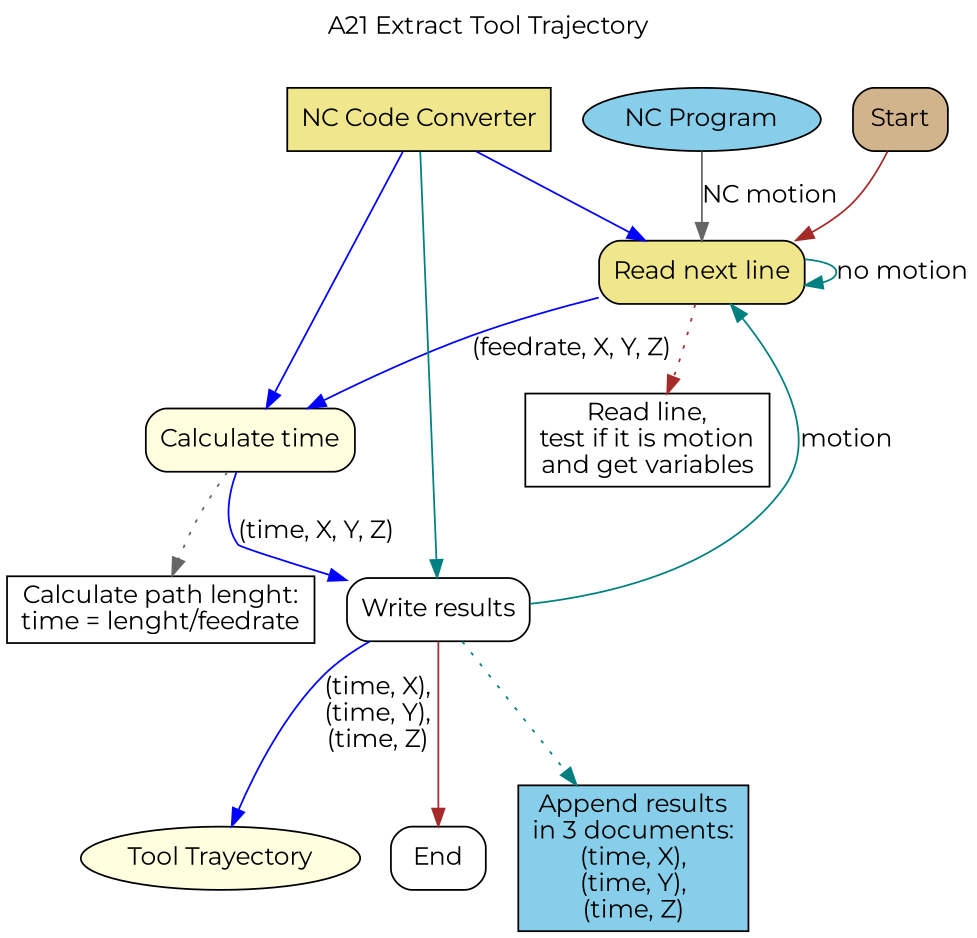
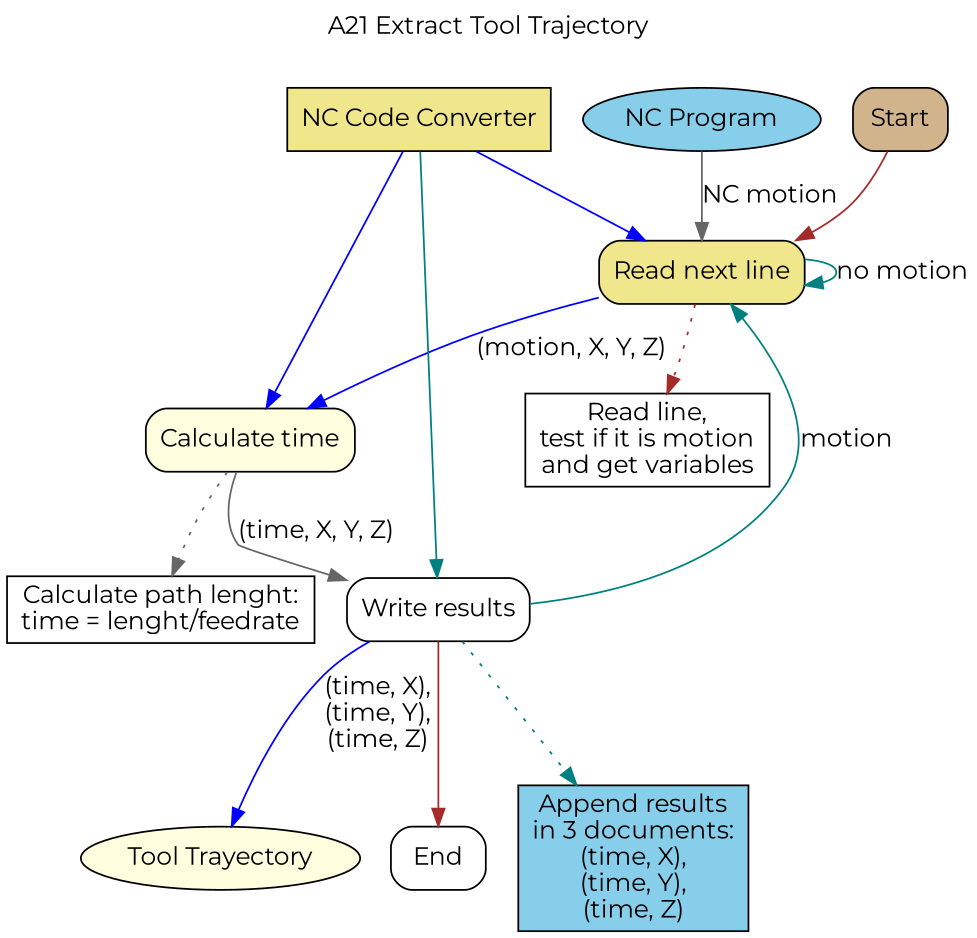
edge "Read next line" -> "Calculate time": label "(feedrate, X, Y, Z)" -> "(motion, X, Y, Z)"
edge "Calculate time" -> "Write results": color blue -> gray40
